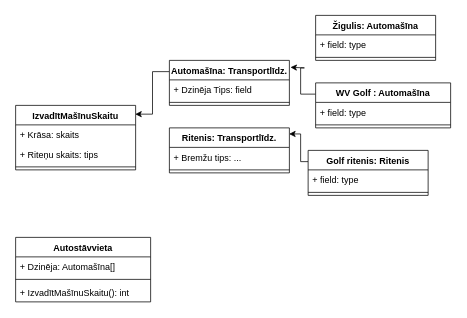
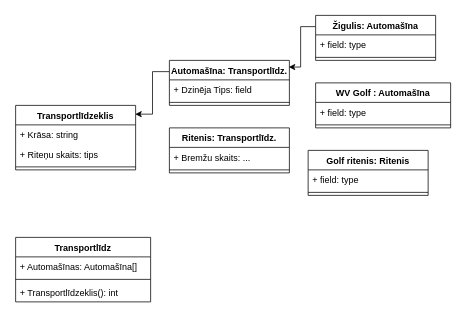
edge "Žigulis: Automašīna" -> "Automašīna: Transportlīdz.": added
edge "WV Golf : Automašīna" -> "Automašīna: Transportlīdz.": removed
node "IzvadītMašīnuSkaitu": label "IzvadītMašīnuSkaitu" -> "Transportlīdzeklis"
node "+ Krāsa: skaits": label "+ Krāsa: skaits" -> "+ Krāsa: string"
edge "Golf ritenis: Ritenis" -> "Ritenis: Transportlīdz.": removed
node "+ Bremžu tips: ...": label "+ Bremžu tips: ..." -> "+ Bremžu skaits: ..."
node "Autostāvvieta": label "Autostāvvieta" -> "Transportlīdz"
node "+ Dzinēja: Automašīna[]": label "+ Dzinēja: Automašīna[]" -> "+ Automašīnas: Automašīna[]"
node "+ IzvadītMašīnuSkaitu(): int": label "+ IzvadītMašīnuSkaitu(): int" -> "+ Transportlīdzeklis(): int"
